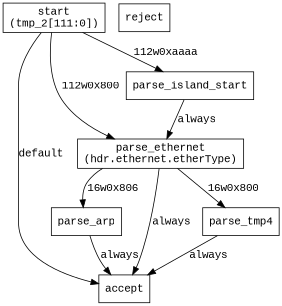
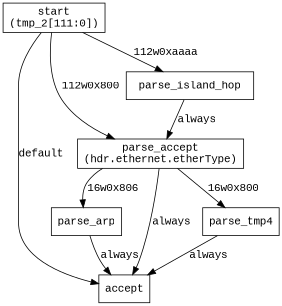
node "reject": removed
node "parse_island_start": label "parse_island_start" -> "parse_island_hop"
node "parse_ethernet (hdr.ethernet.etherType)": label "parse_ethernet (hdr.ethernet.etherType)" -> "parse_accept (hdr.ethernet.etherType)"
